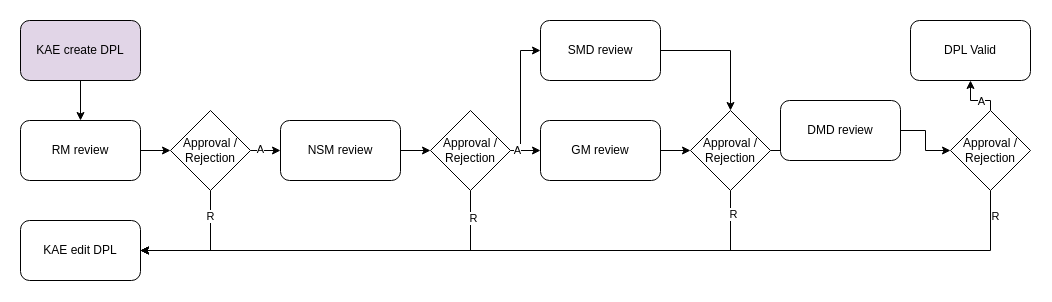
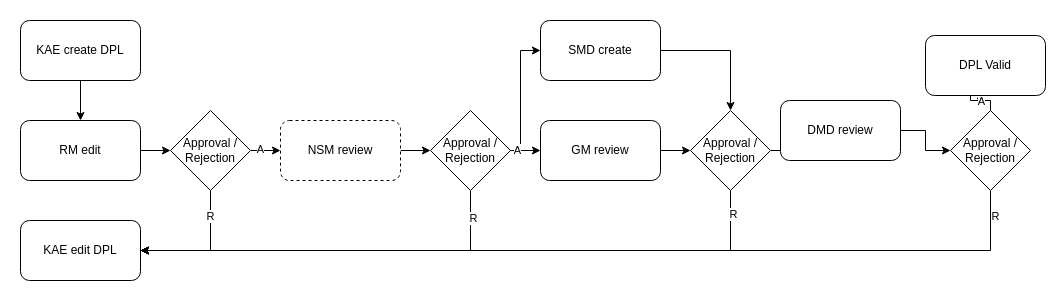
node "KAE create DPL": fillcolor #e1d5e7 -> #ffffff
node "SMD review": label "SMD review" -> "SMD create"
node "DPL Valid": moved (971, 51) -> (986, 66)
node "RM review": label "RM review" -> "RM edit"
node "NSM review": style solid -> dashed
